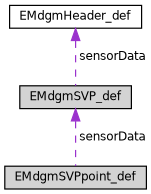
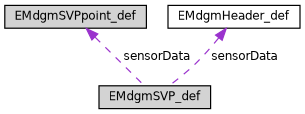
edge "EMdgmSVPpoint_def" -> "EMdgmSVP_def": reversed
